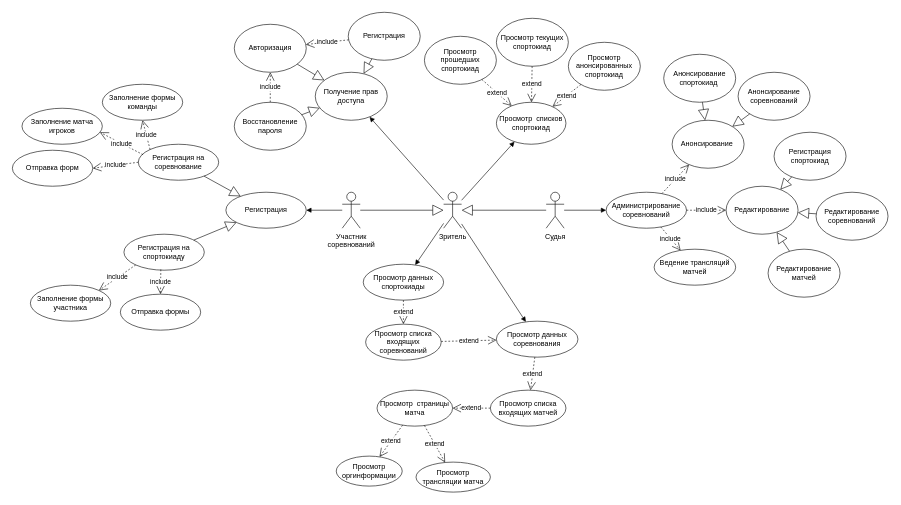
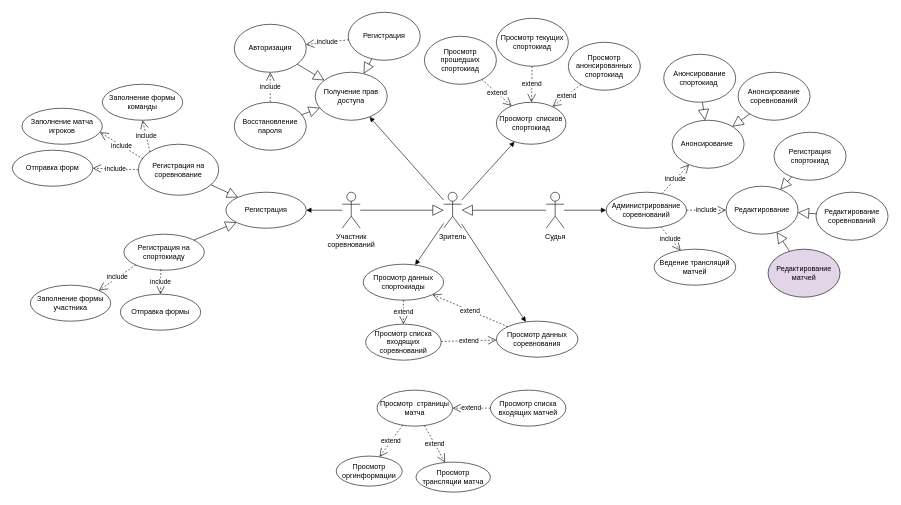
node "Регистрация на соревнование": size 80x36 -> 80x51
node "Редактирование матчей": fillcolor #ffffff -> #e1d5e7
edge "Просмотр данных соревнования" -> "Просмотр списка входящих матчей": now "Просмотр данных соревнования" -> "Просмотр данных спортокиады"
